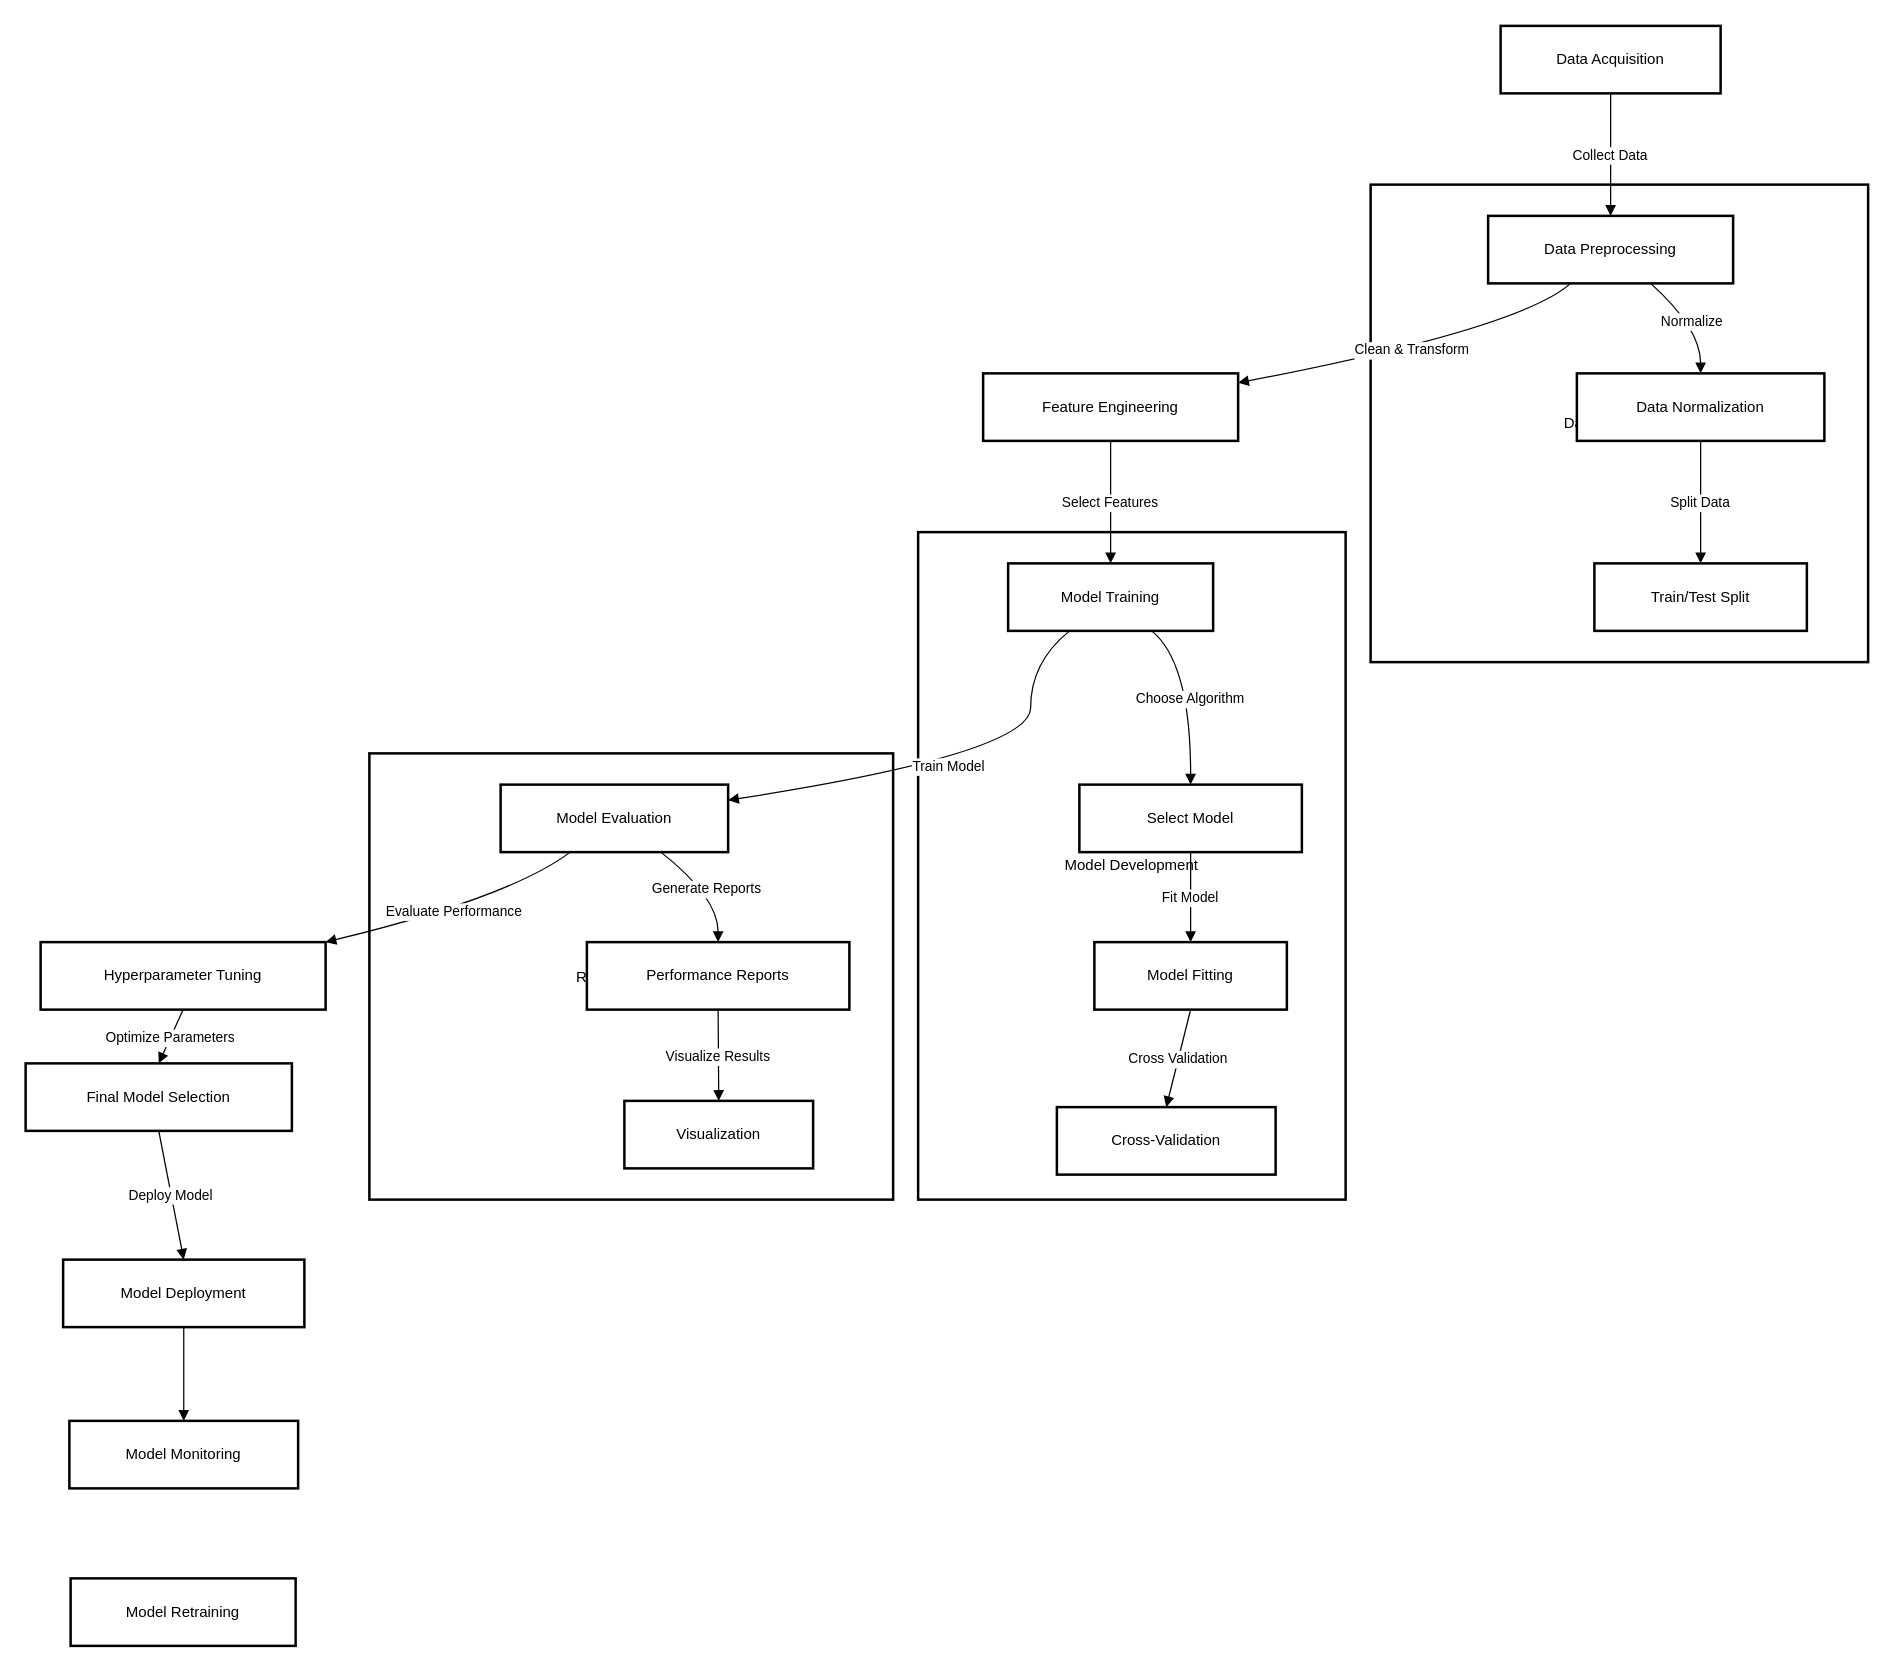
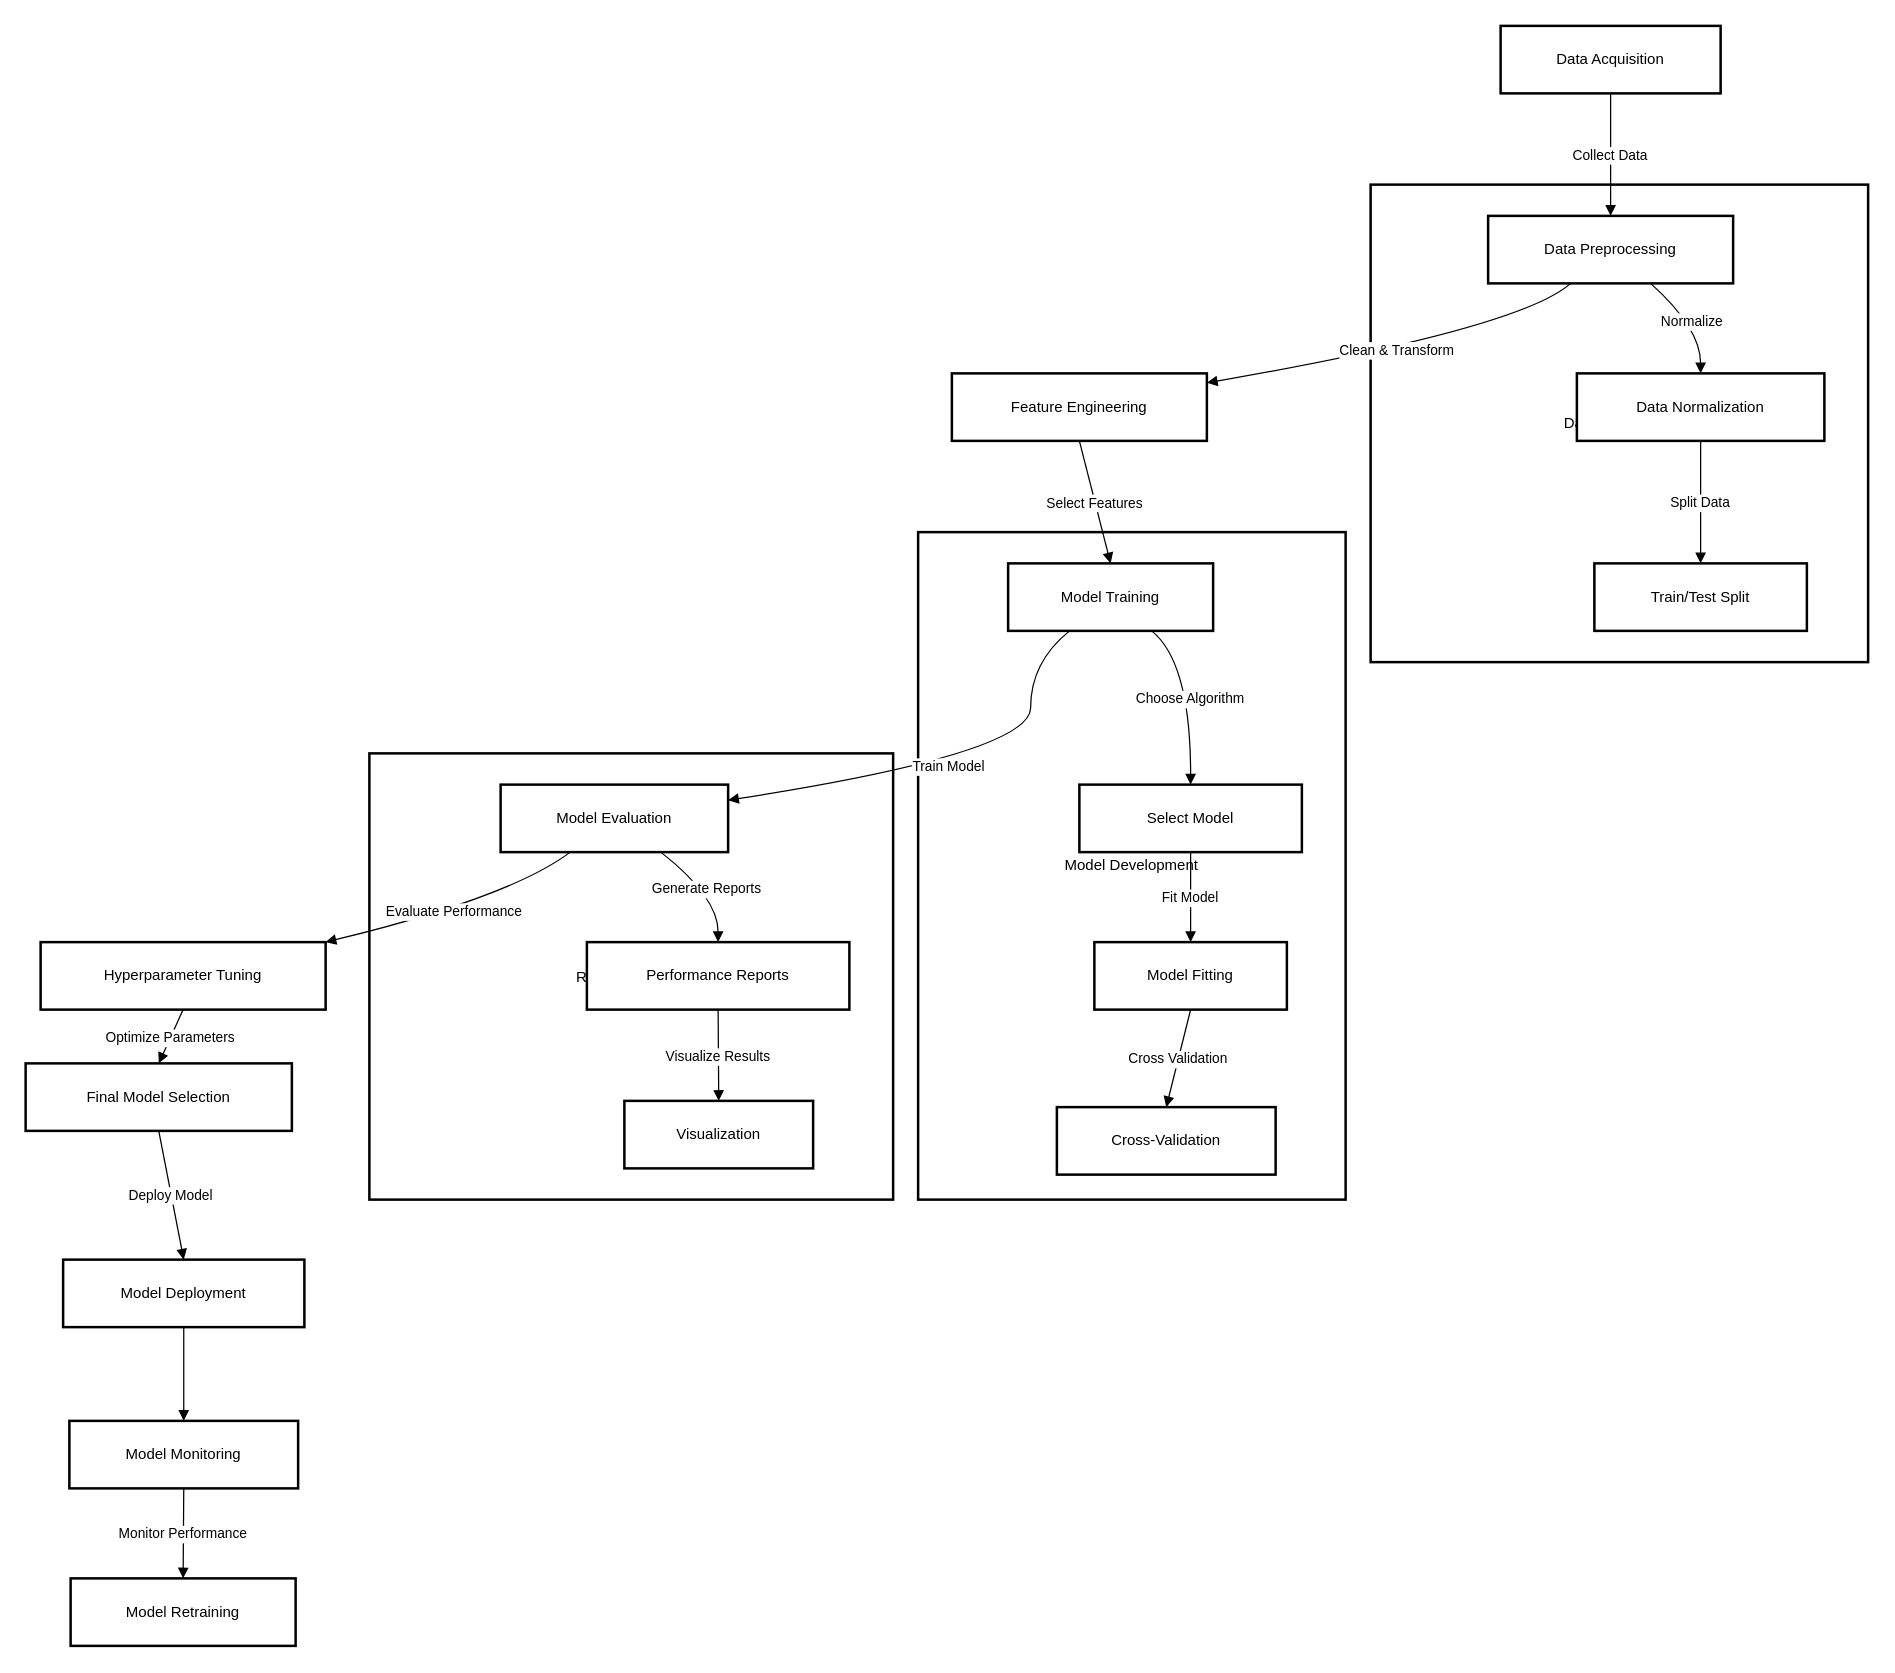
node "Feature Engineering": moved (1111, 407) -> (1079, 407)
edge "Model Monitoring" -> "Model Retraining": added, label "Monitor Performance"
